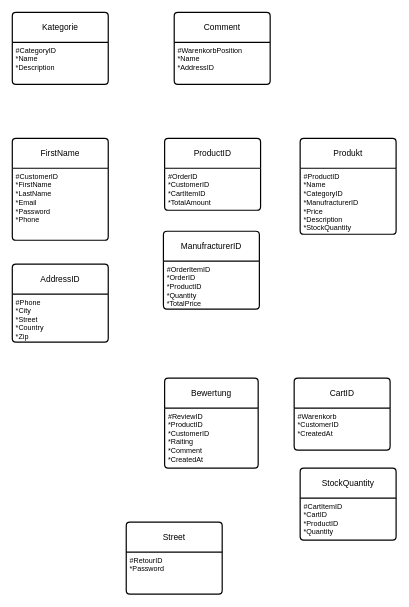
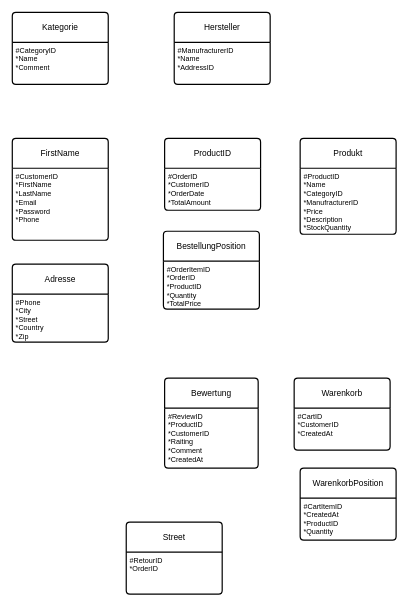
node "Comment": label "Comment" -> "Hersteller"
node "#CategoryID *Name *Description": label "#CategoryID *Name *Description" -> "#CategoryID *Name *Comment"
node "#WarenkorbPosition *Name *AddressID": label "#WarenkorbPosition *Name *AddressID" -> "#ManufracturerID *Name *AddressID"
node "#OrderID *CustomerID *CartItemID *TotalAmount": label "#OrderID *CustomerID *CartItemID *TotalAmount" -> "#OrderID *CustomerID *OrderDate *TotalAmount"
node "ManufracturerID": label "ManufracturerID" -> "BestellungPosition"
node "AddressID": label "AddressID" -> "Adresse"
node "CartID": label "CartID" -> "Warenkorb"
node "#Warenkorb *CustomerID *CreatedAt": label "#Warenkorb *CustomerID *CreatedAt" -> "#CartID *CustomerID *CreatedAt"
node "StockQuantity": label "StockQuantity" -> "WarenkorbPosition"
node "#CartItemID *CartID *ProductID *Quantity": label "#CartItemID *CartID *ProductID *Quantity" -> "#CartItemID *CreatedAt *ProductID *Quantity"
node "#RetourID *Password": label "#RetourID *Password" -> "#RetourID *OrderID"
